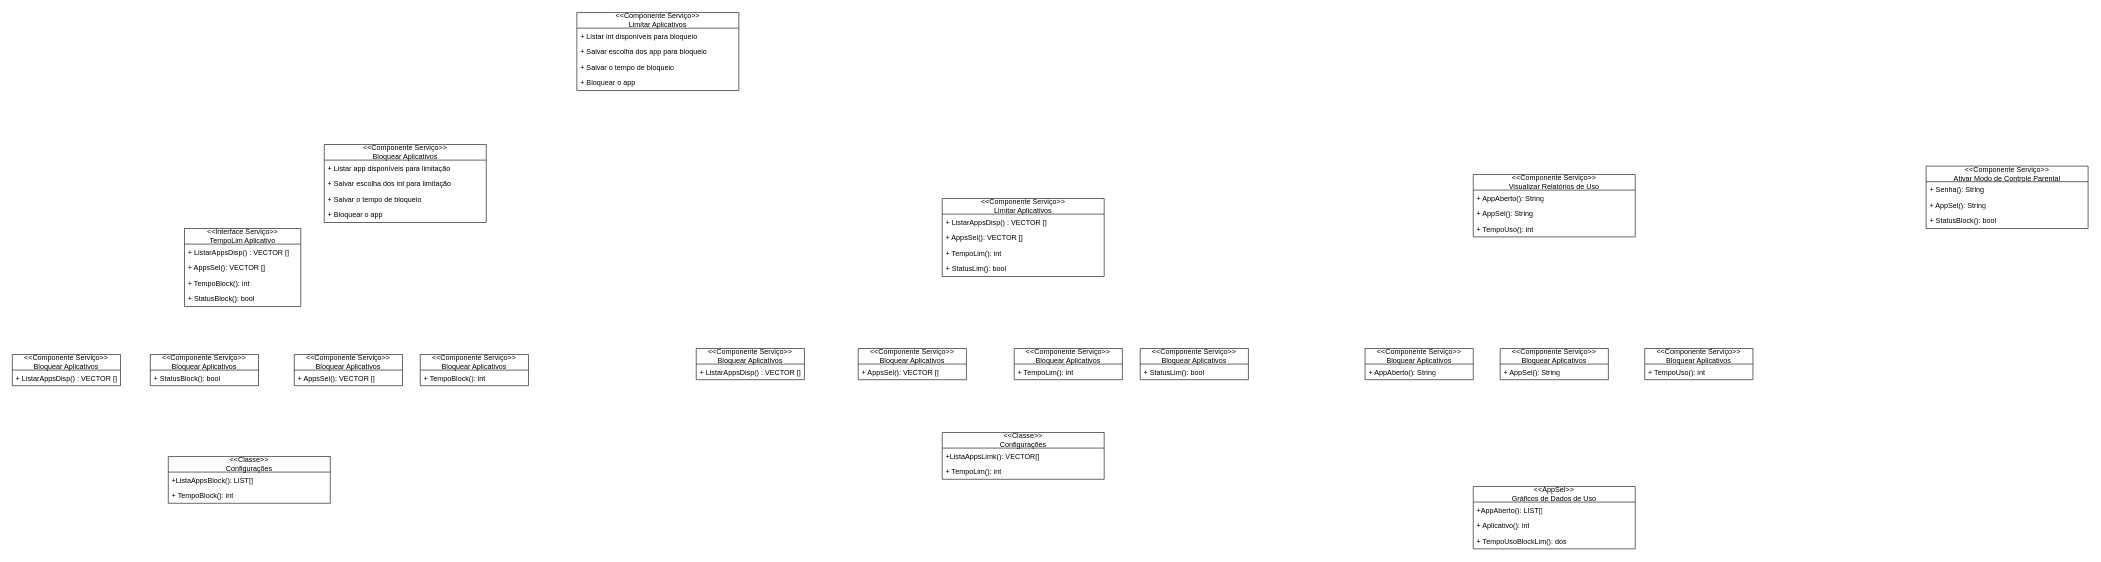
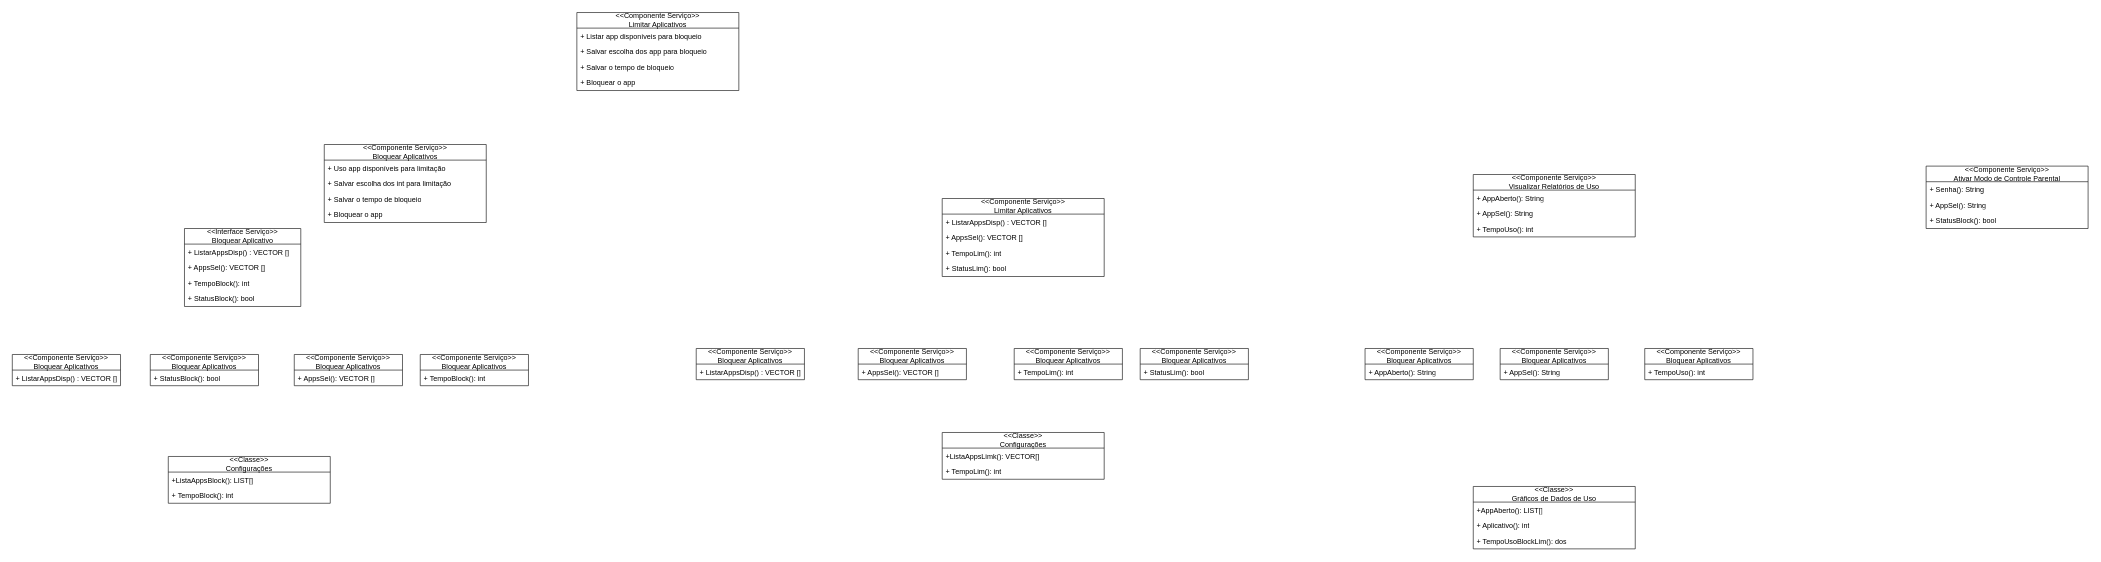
node "+ Listar int disponíveis para bloqueio": label "+ Listar int disponíveis para bloqueio" -> "+ Listar app disponíveis para bloqueio"
node "+ Listar app disponíveis para limitação": label "+ Listar app disponíveis para limitação" -> "+ Uso app disponíveis para limitação"
node "<<Interface Serviço>> TempoLim Aplicativo": label "<<Interface Serviço>> TempoLim Aplicativo" -> "<<Interface Serviço>> Bloquear Aplicativo"
node "<<AppSel>> Gráficos de Dados de Uso": label "<<AppSel>> Gráficos de Dados de Uso" -> "<<Classe>> Gráficos de Dados de Uso"
